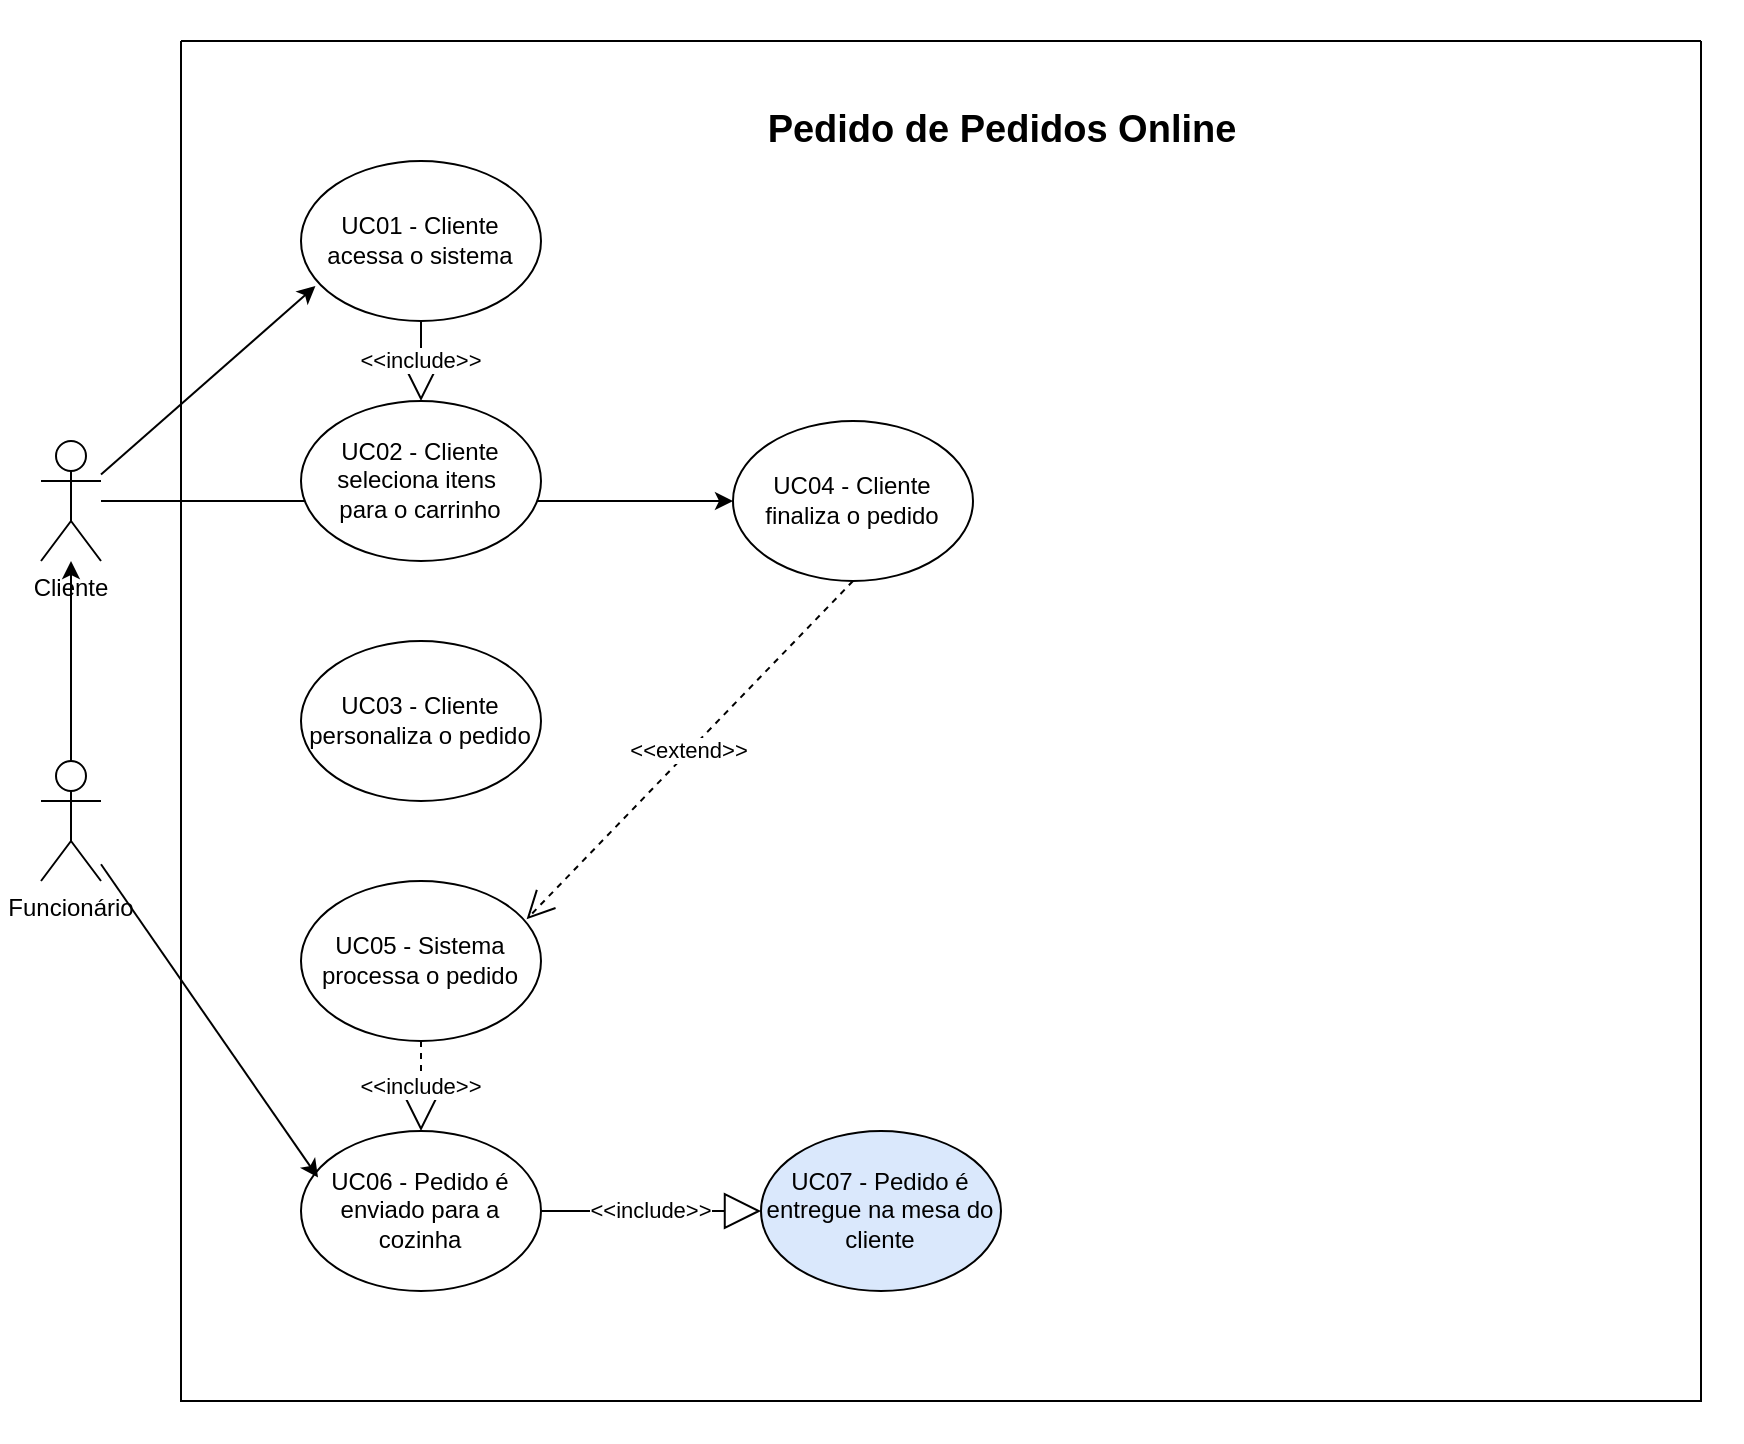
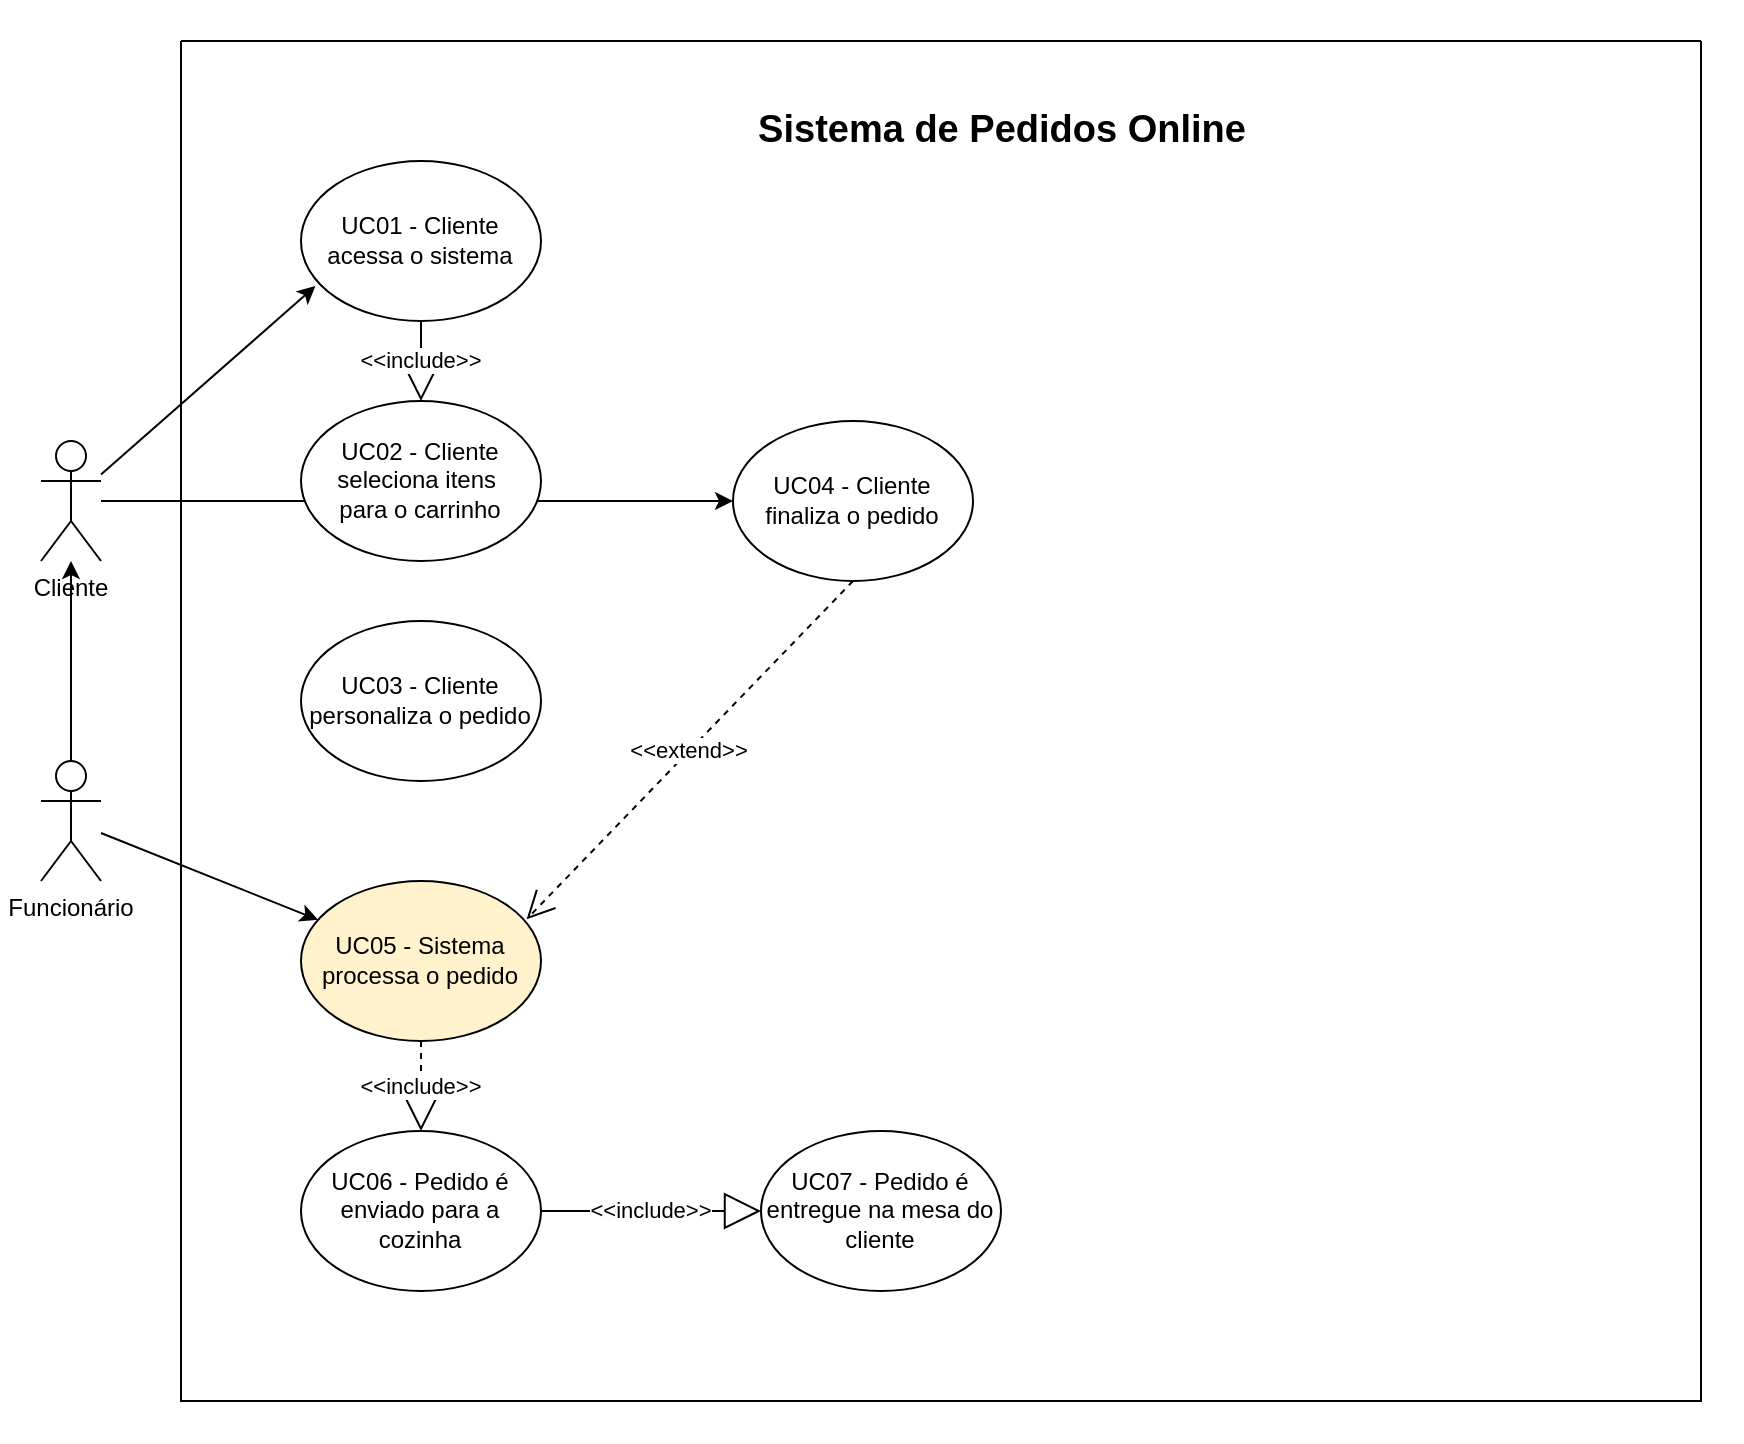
node "Pedido de Pedidos Online": label "Pedido de Pedidos Online" -> "Sistema de Pedidos Online"
node "UC03 - Cliente personaliza o pedido": moved (421, 721) -> (421, 701)
node "UC05 - Sistema processa o pedido": fillcolor #ffffff -> #fff2cc
edge "Funcionário" -> "UC06 - Pedido é enviado para a cozinha": now "Funcionário" -> "UC05 - Sistema processa o pedido"
node "UC07 - Pedido é entregue na mesa do cliente": fillcolor #dae8fc -> #ffffff
